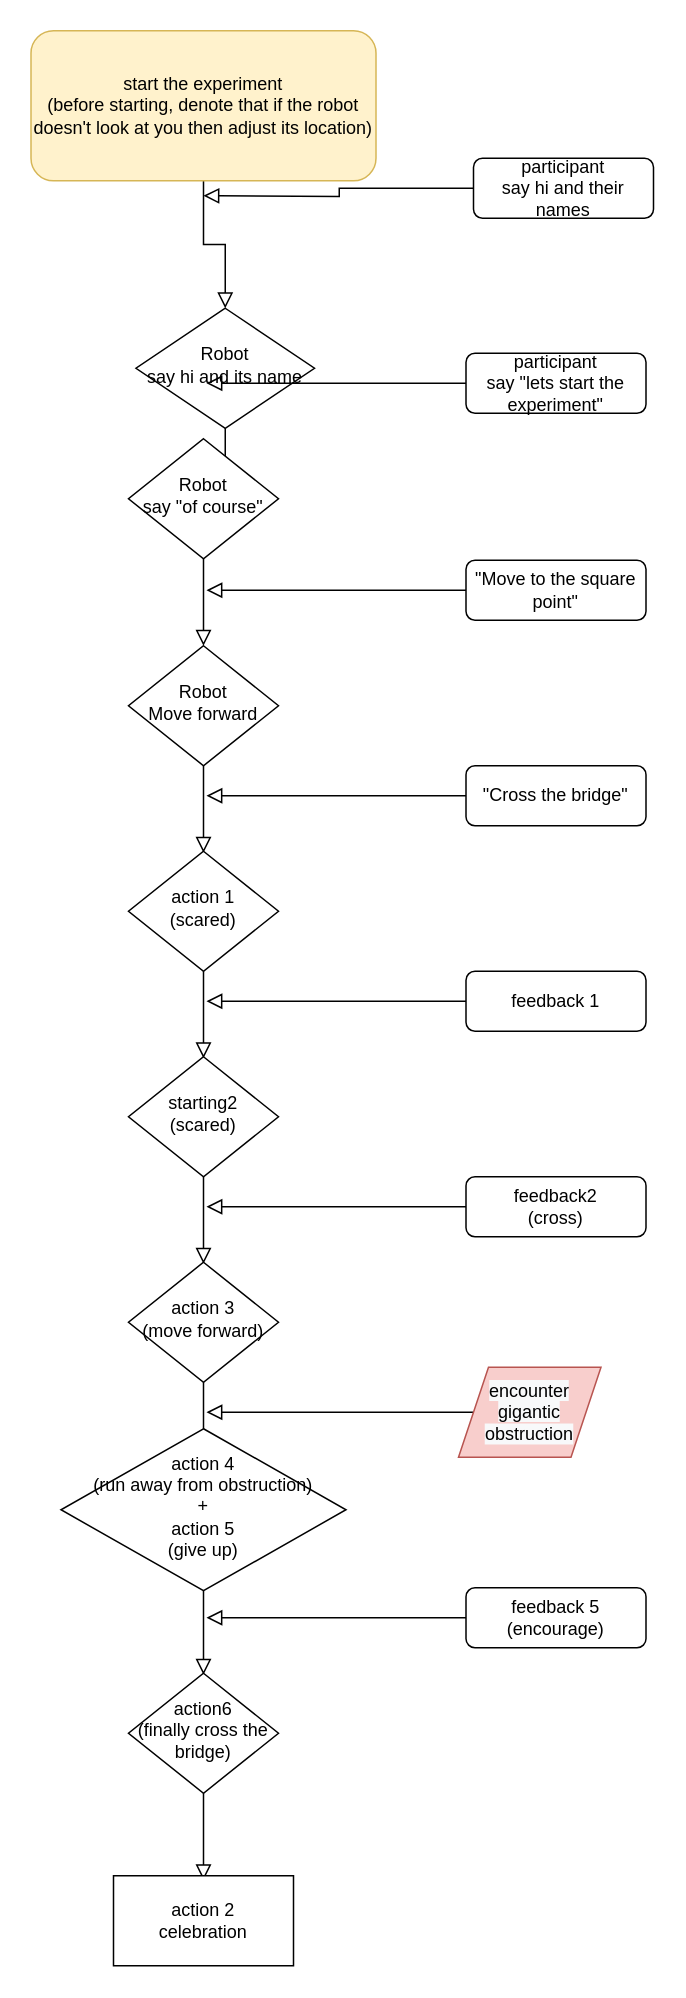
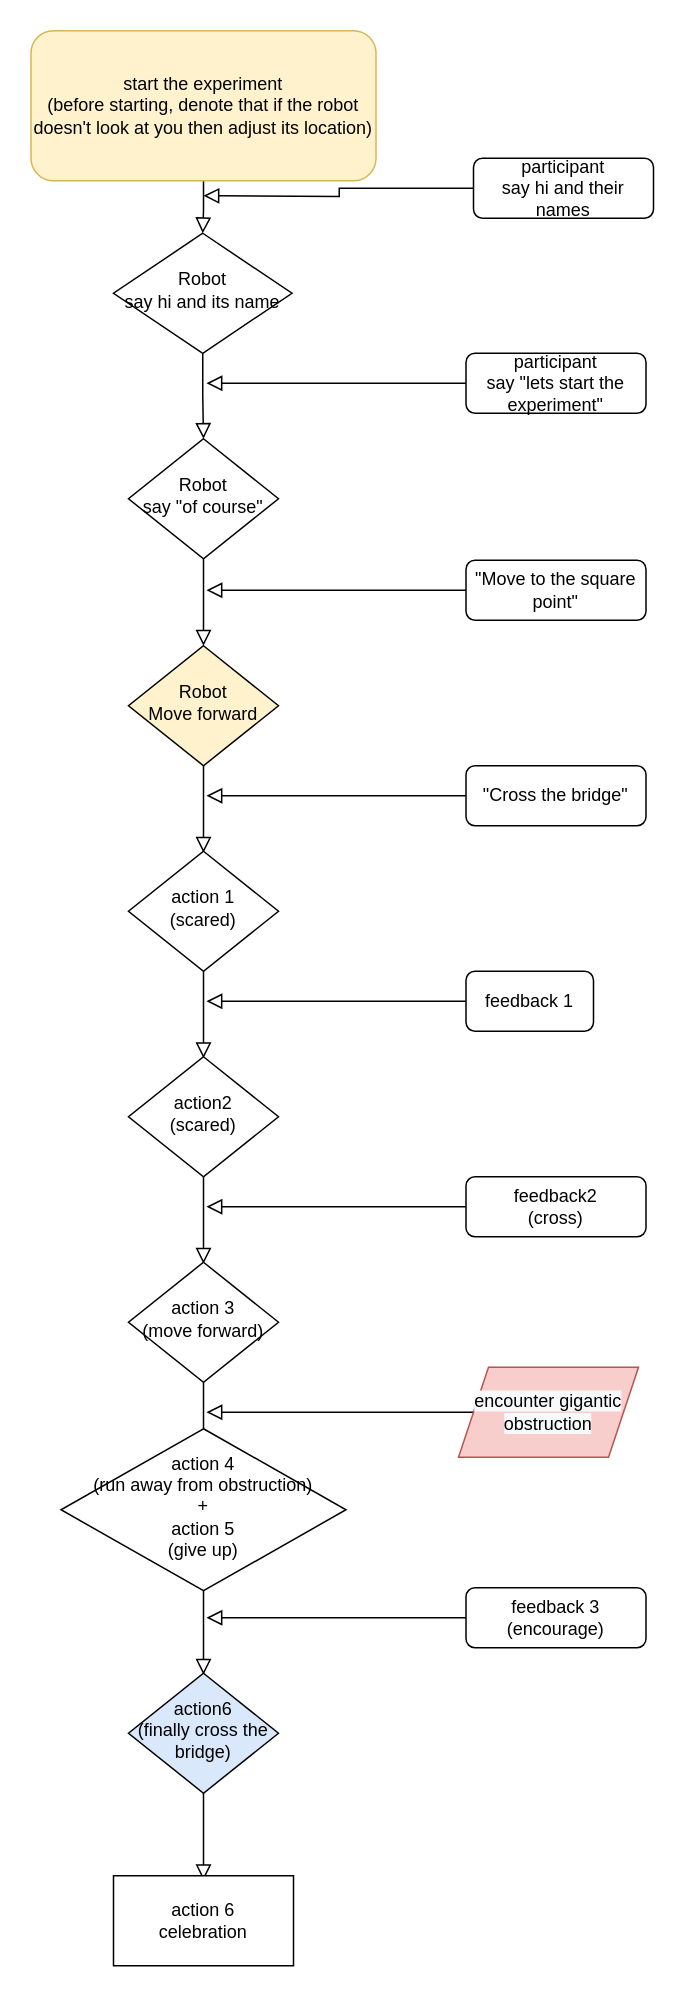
node "Robot say hi and its name": moved (225, 368) -> (203, 293)
node "Robot Move forward": fillcolor #ffffff -> #fff2cc
node "feedback 1": size 180x60 -> 128x60
node "starting2 (scared)": label "starting2 (scared)" -> "action2 (scared)"
node "encounter gigantic obstruction": size 143x90 -> 180x90
node "feedback 5 (encourage)": label "feedback 5 (encourage)" -> "feedback 3 (encourage)"
node "action6 (finally cross the bridge)": fillcolor #ffffff -> #dae8fc
node "action 2 celebration": label "action 2 celebration" -> "action 6 celebration"
